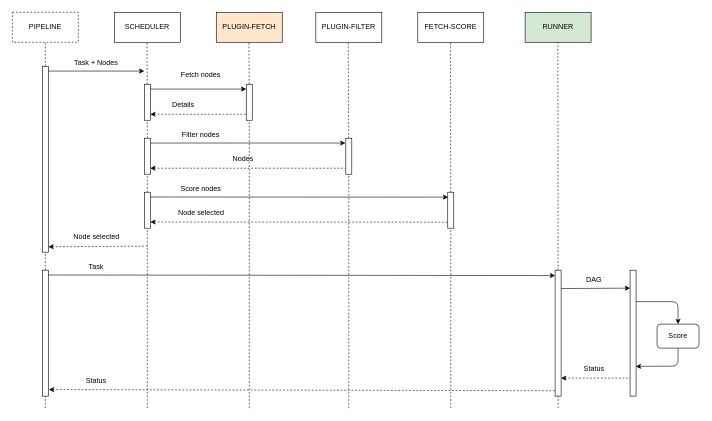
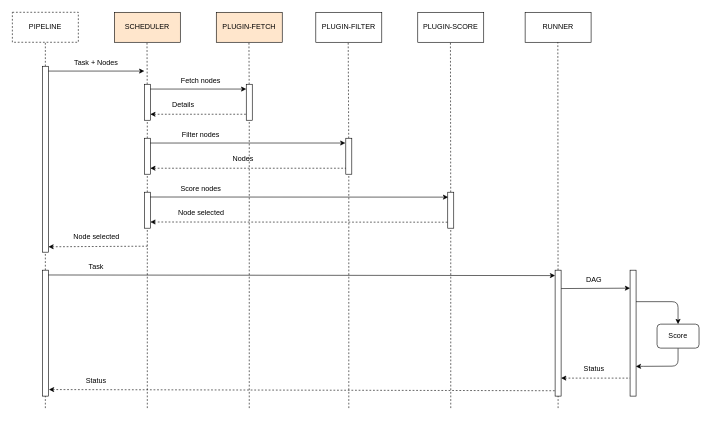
node "SCHEDULER": fillcolor #ffffff -> #ffe6cc
node "FETCH-SCORE": label "FETCH-SCORE" -> "PLUGIN-SCORE"
node "RUNNER": fillcolor #d5e8d4 -> #ffffff
node "Fetch nodes": moved (201, 75) -> (201, 81)
